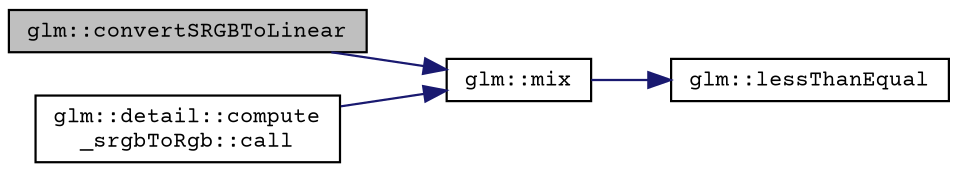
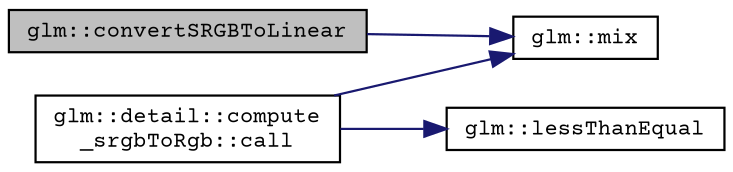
edge "glm::mix" -> "glm::lessThanEqual": now "glm::detail::compute _srgbToRgb::call" -> "glm::lessThanEqual"
